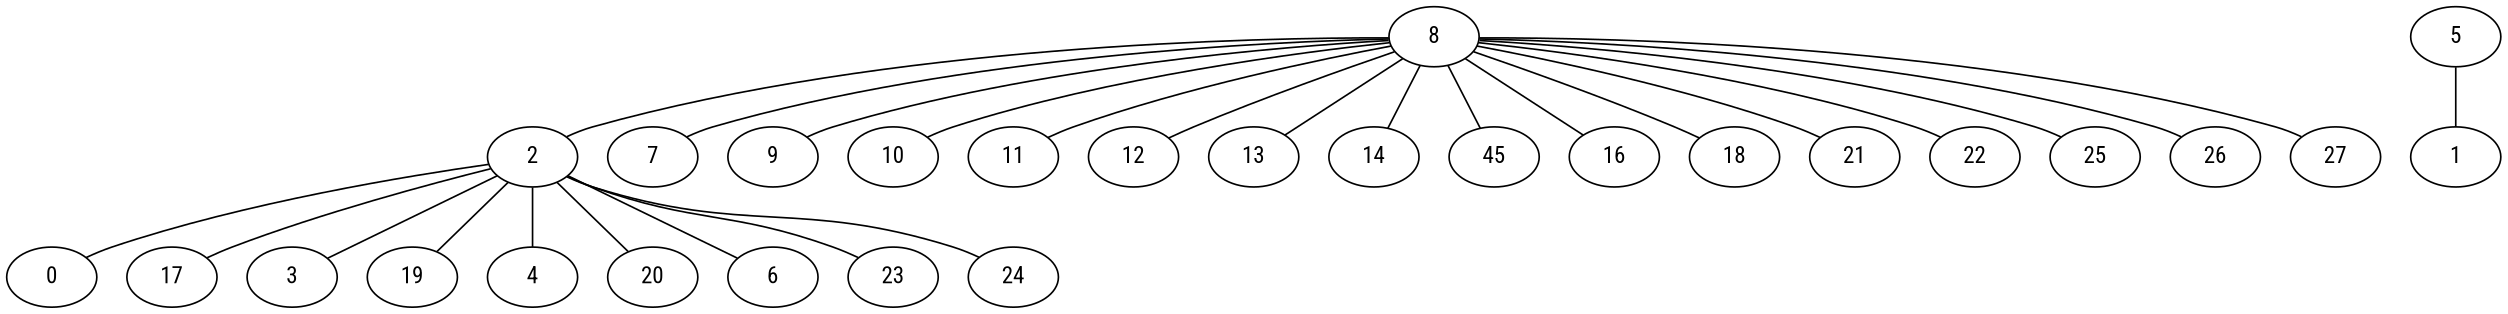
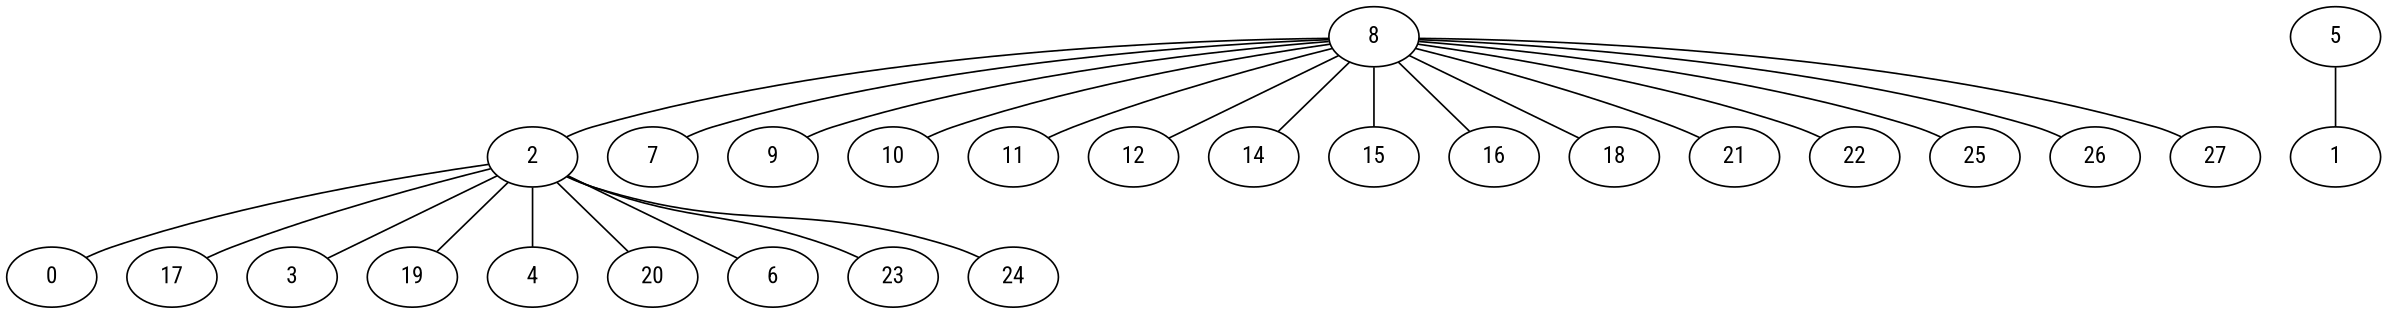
node "13": removed
node "45": label "45" -> "15"
